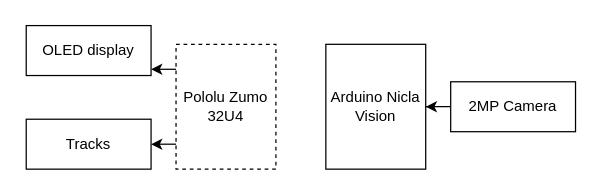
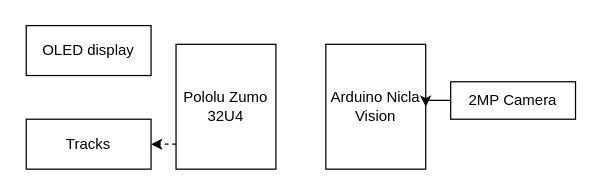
edge "Pololu Zumo 32U4" -> "OLED display": removed
node "Pololu Zumo 32U4": style dashed -> solid
node "2MP Camera": size 125x50 -> 125x38
edge "Pololu Zumo 32U4" -> "Tracks": style solid -> dashed
